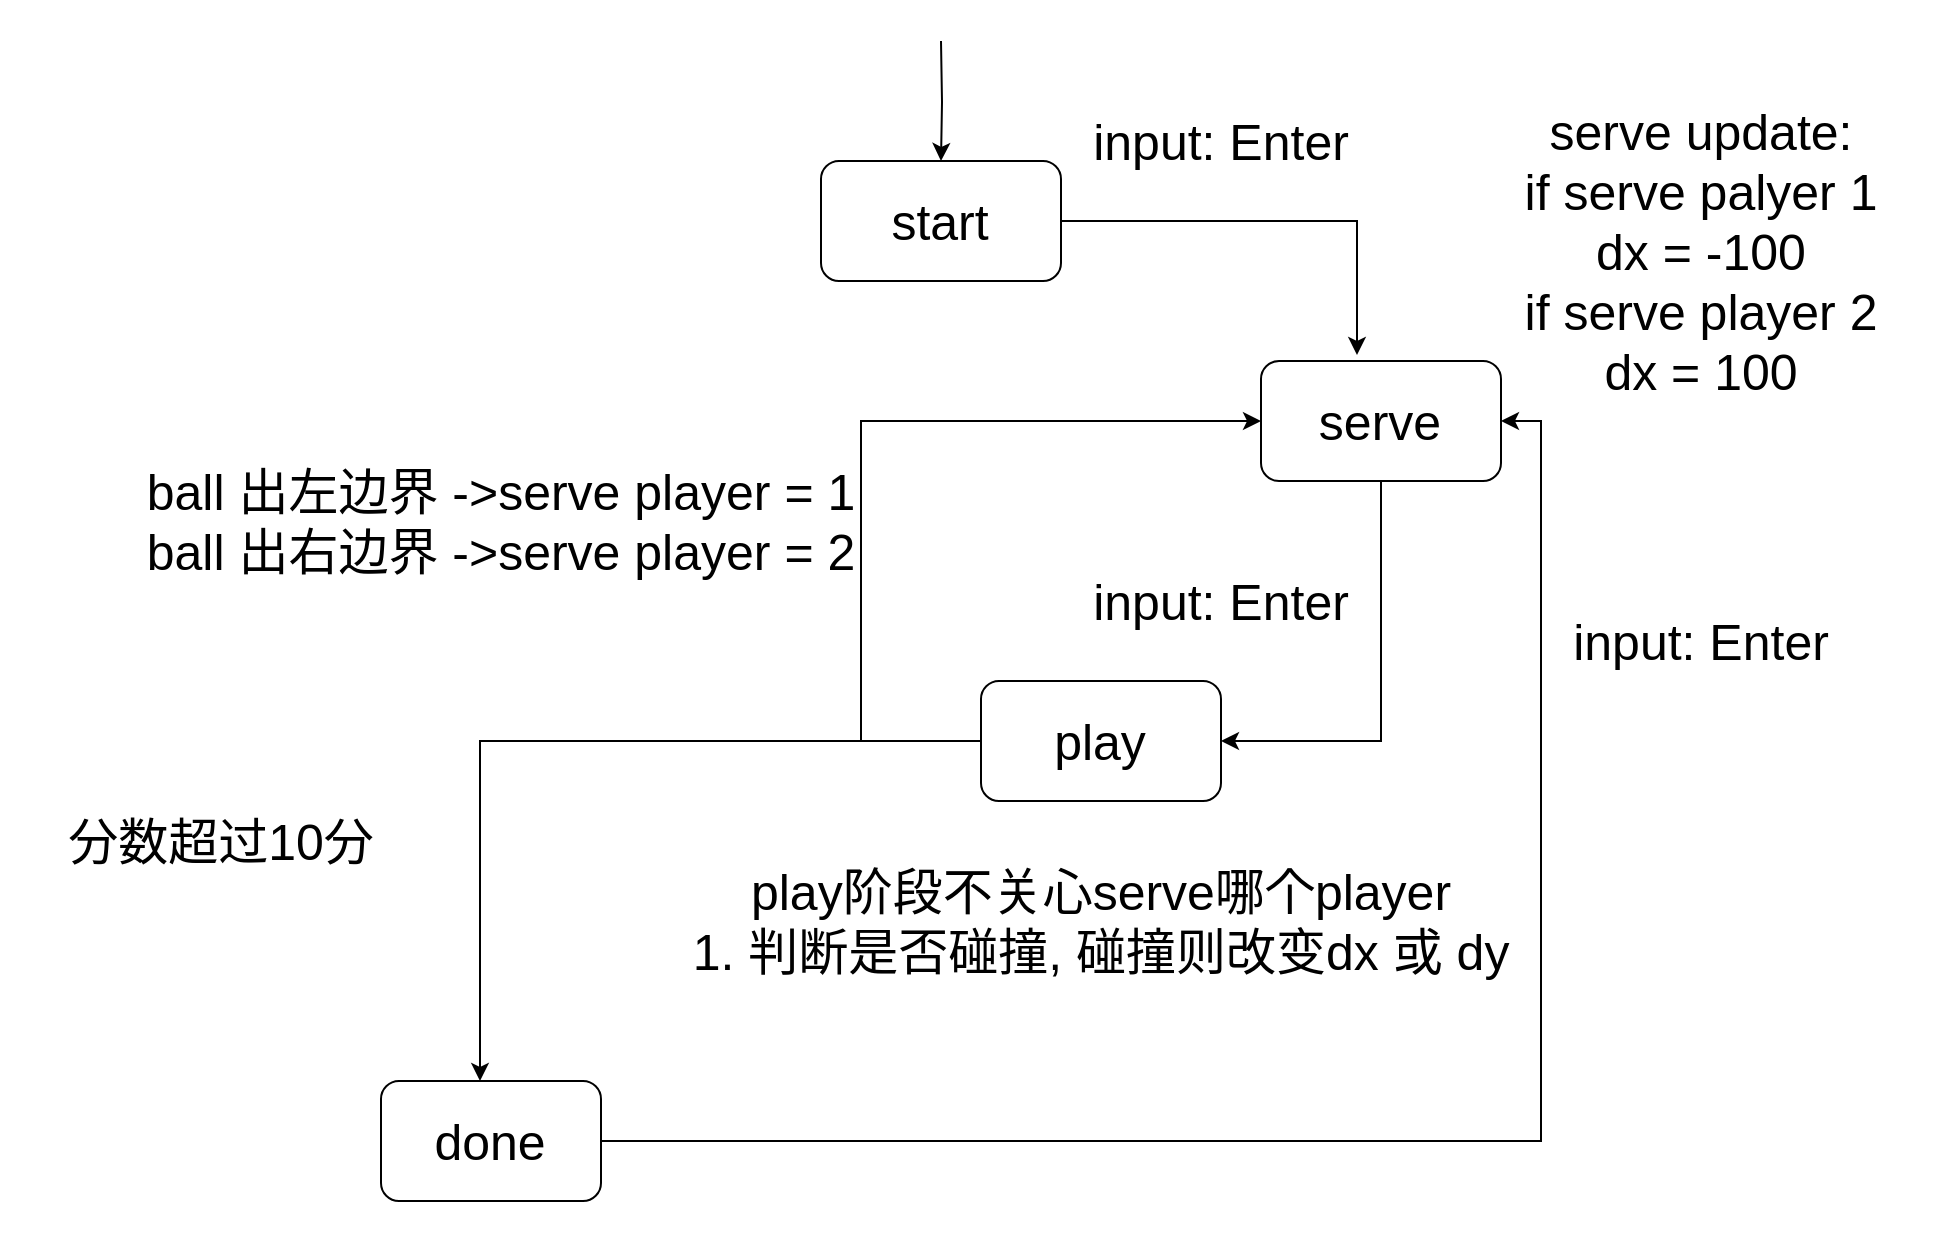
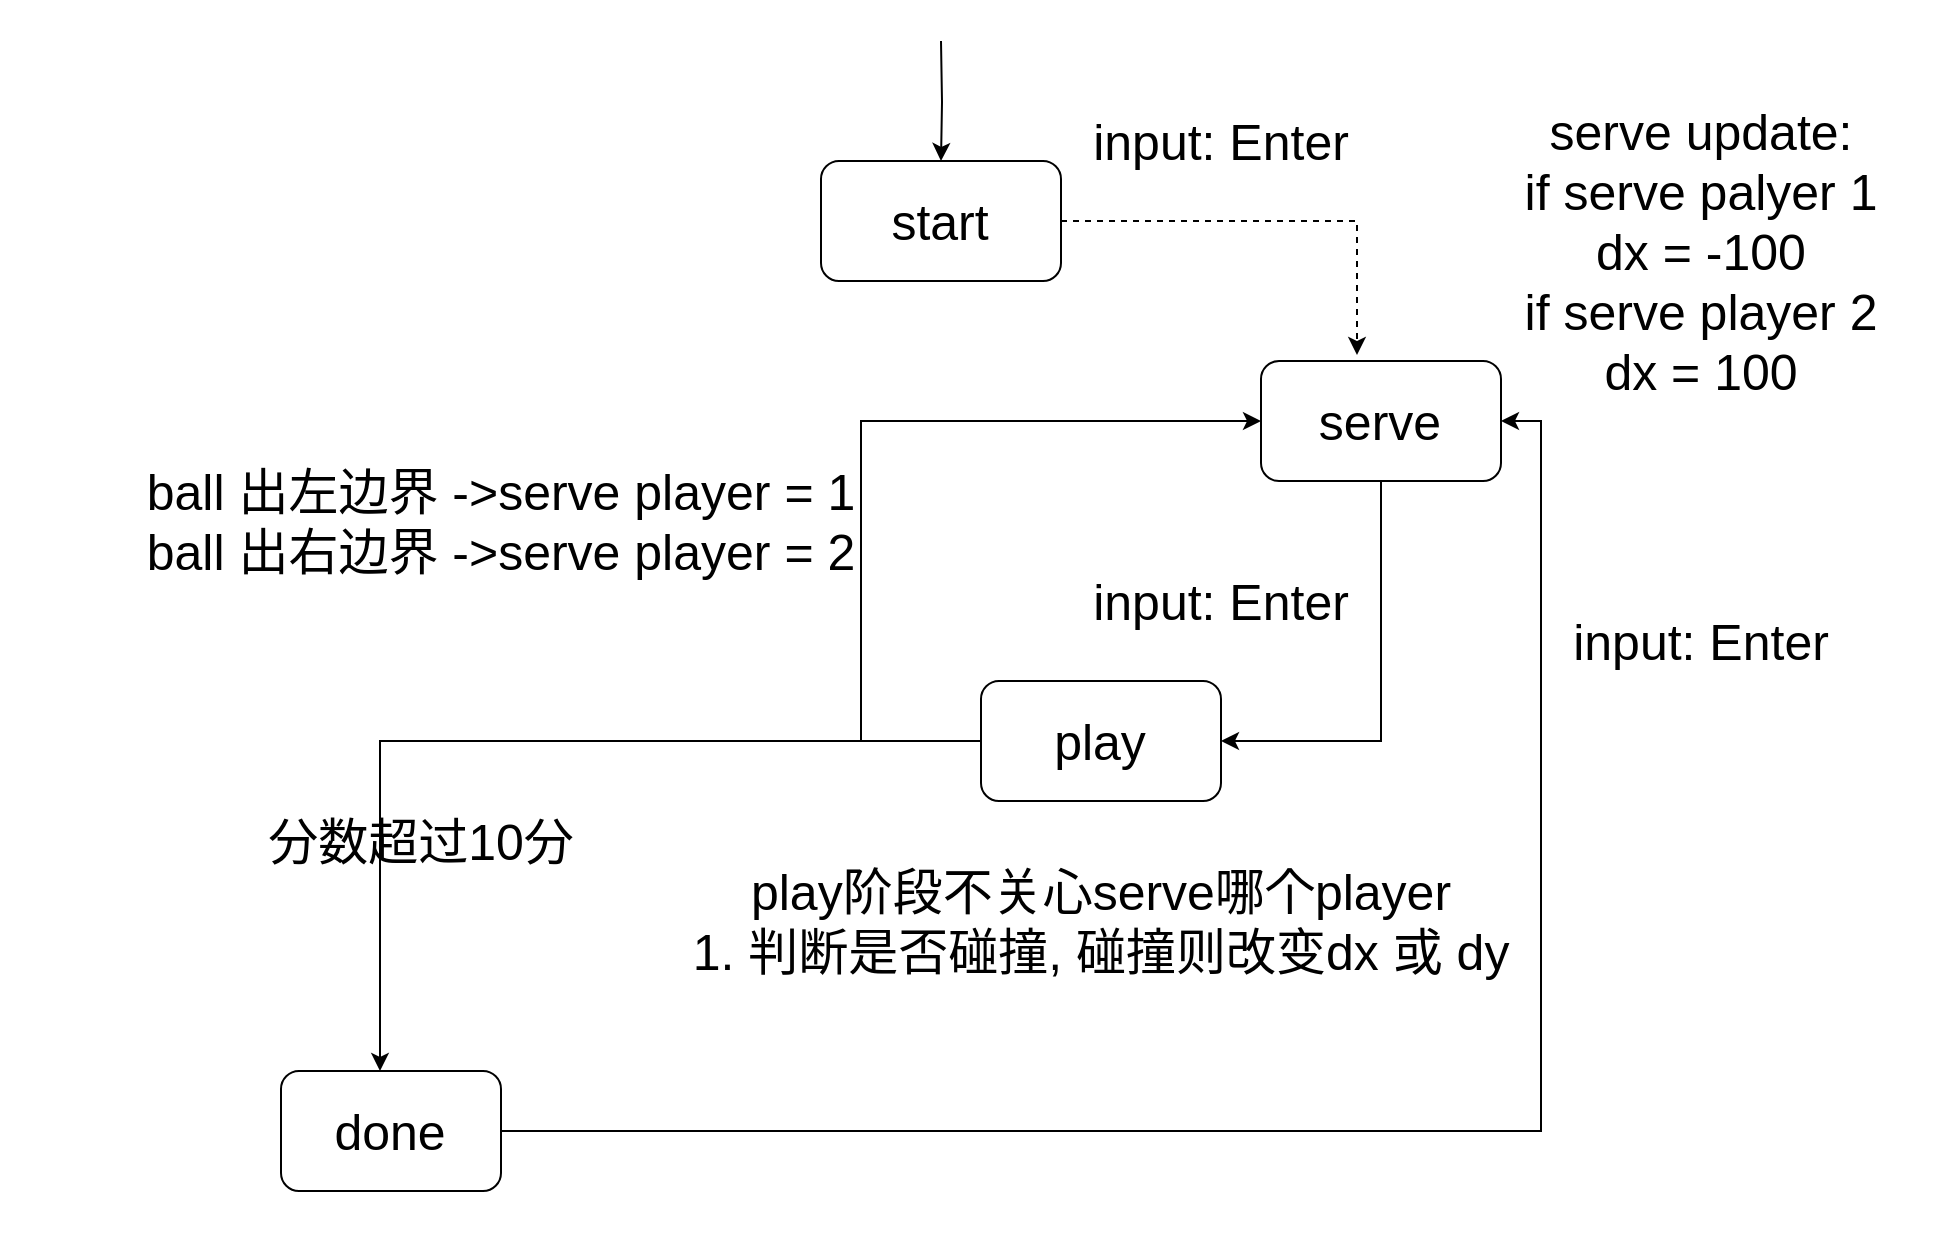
edge "start" -> "serve": style solid -> dashed
node "分数超过10分": moved (221, 841) -> (421, 841)
node "done": moved (491, 1141) -> (391, 1131)
